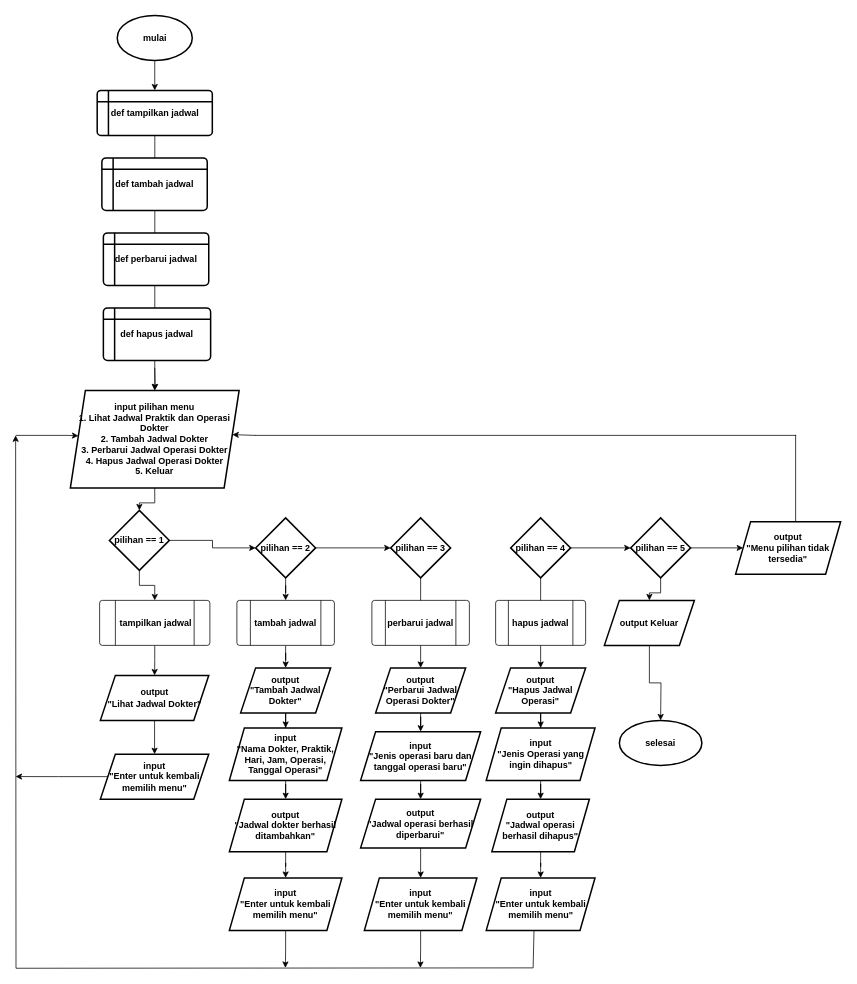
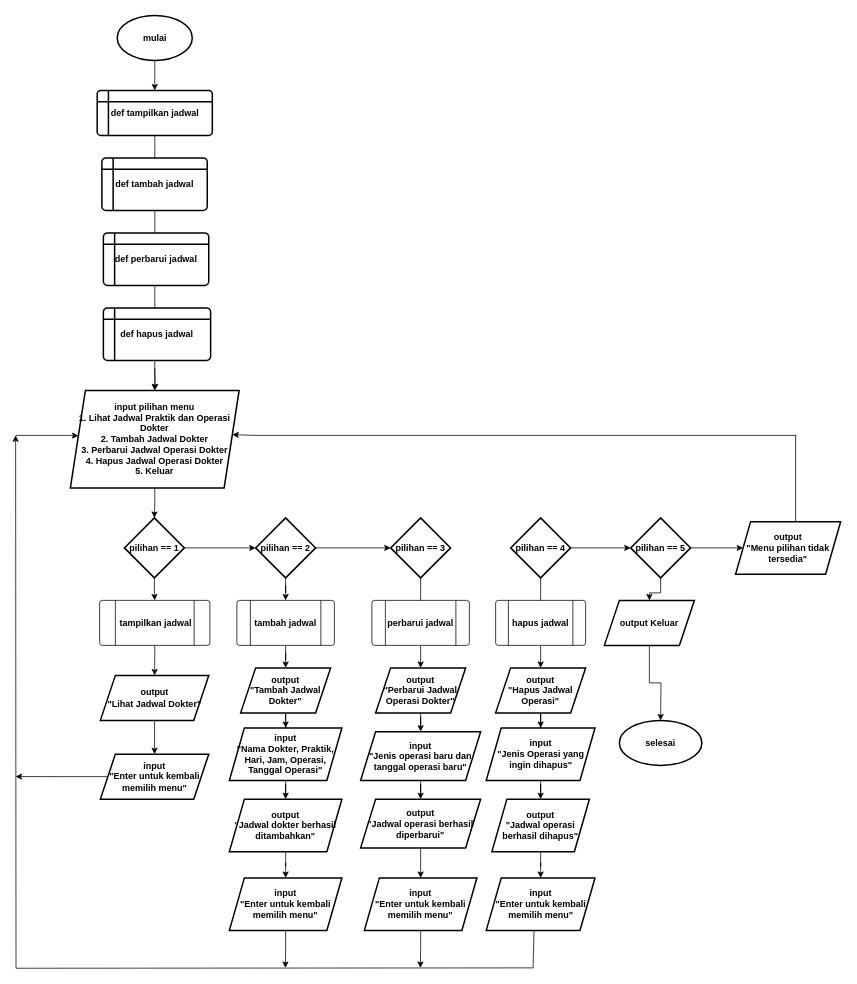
node "pilihan == 1": moved (139, 540) -> (154, 548)
